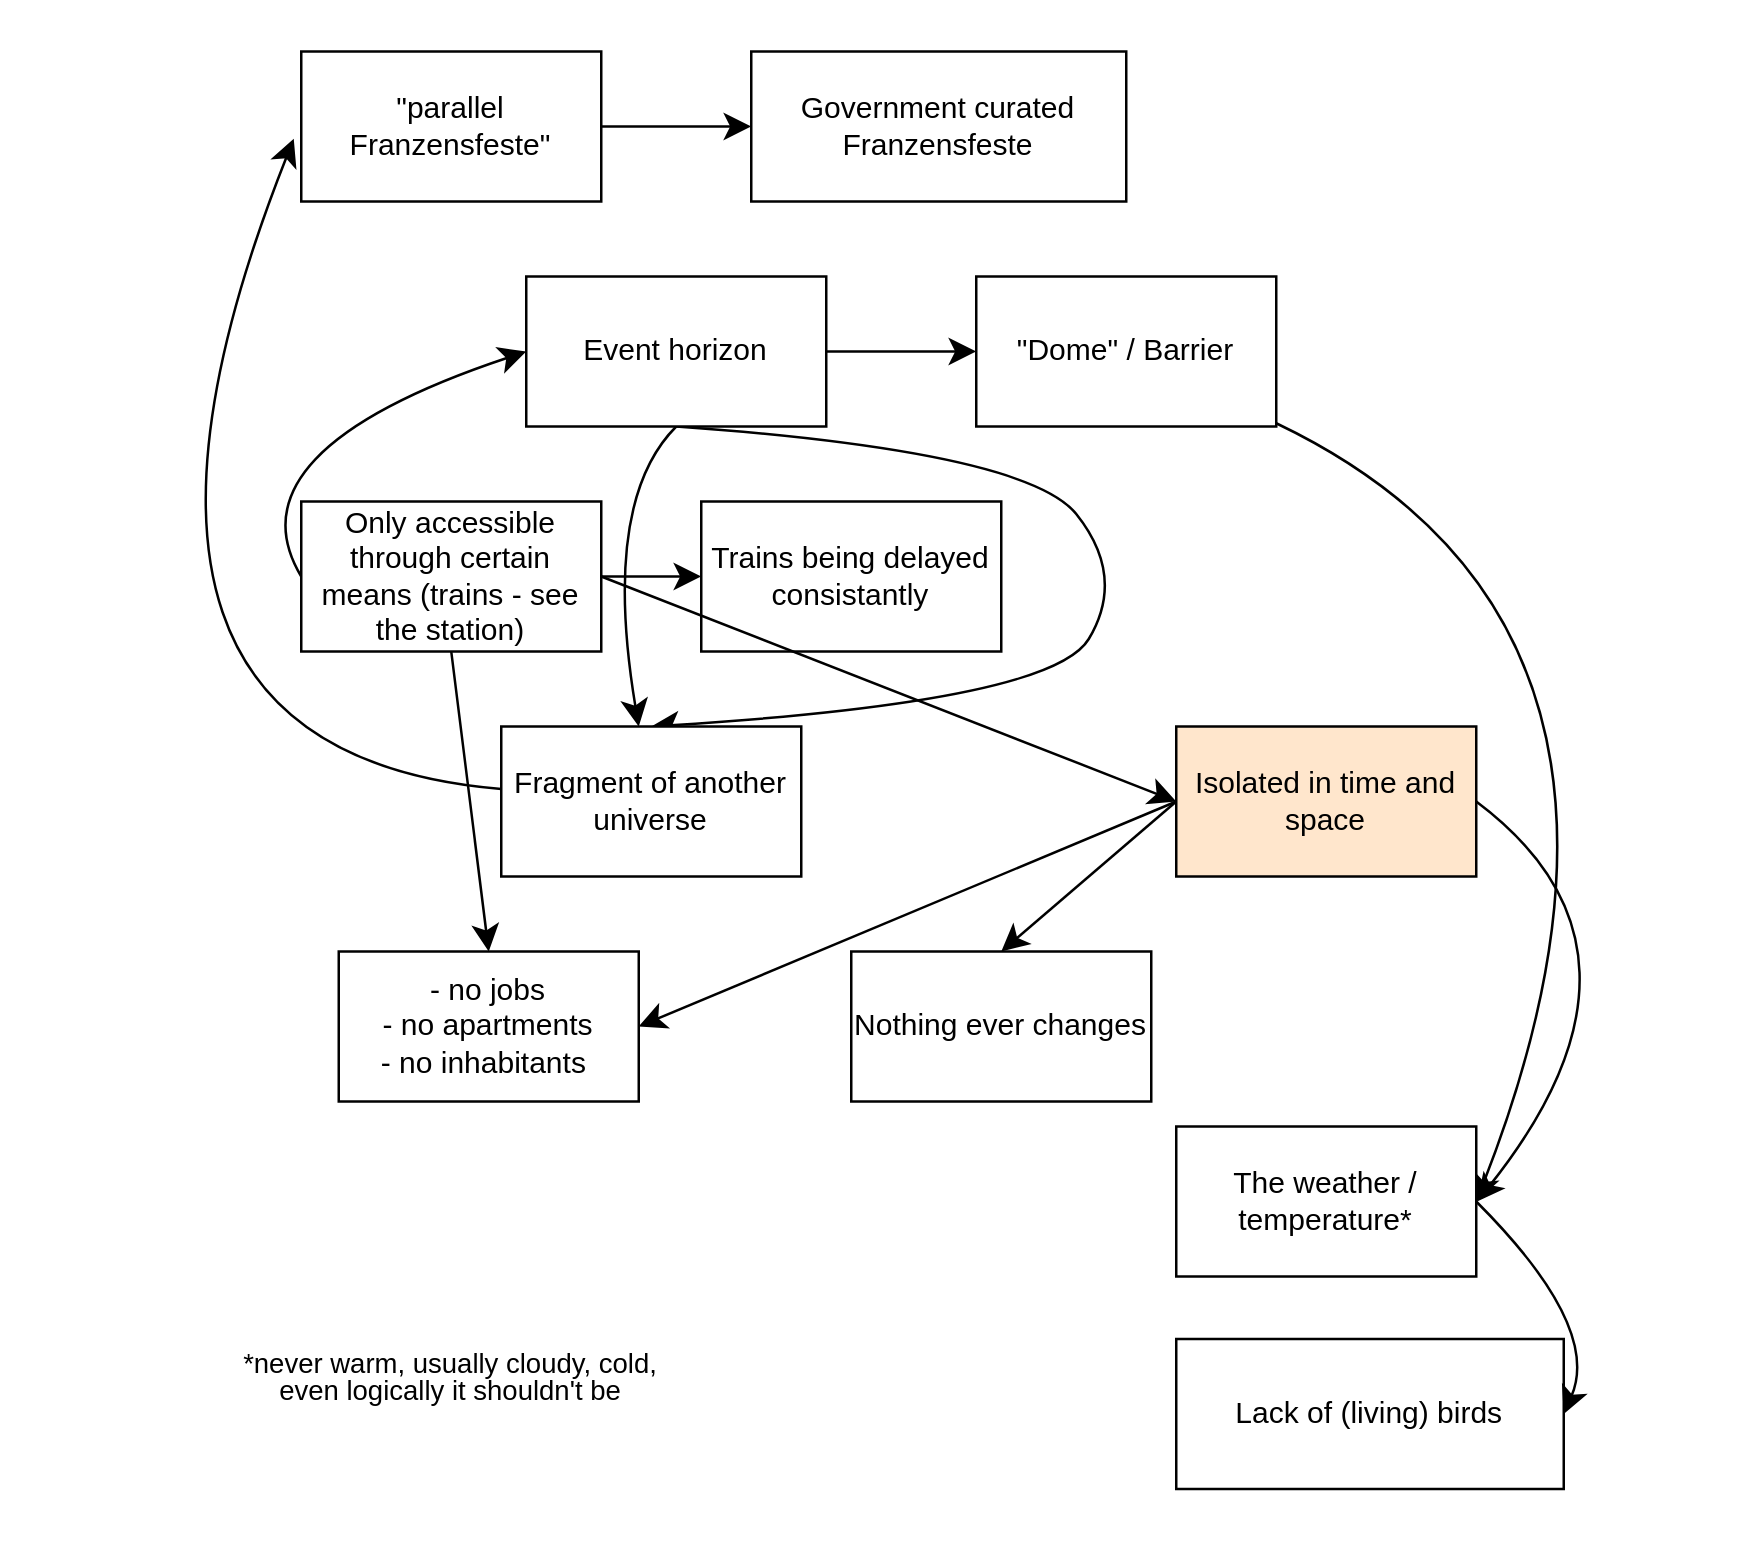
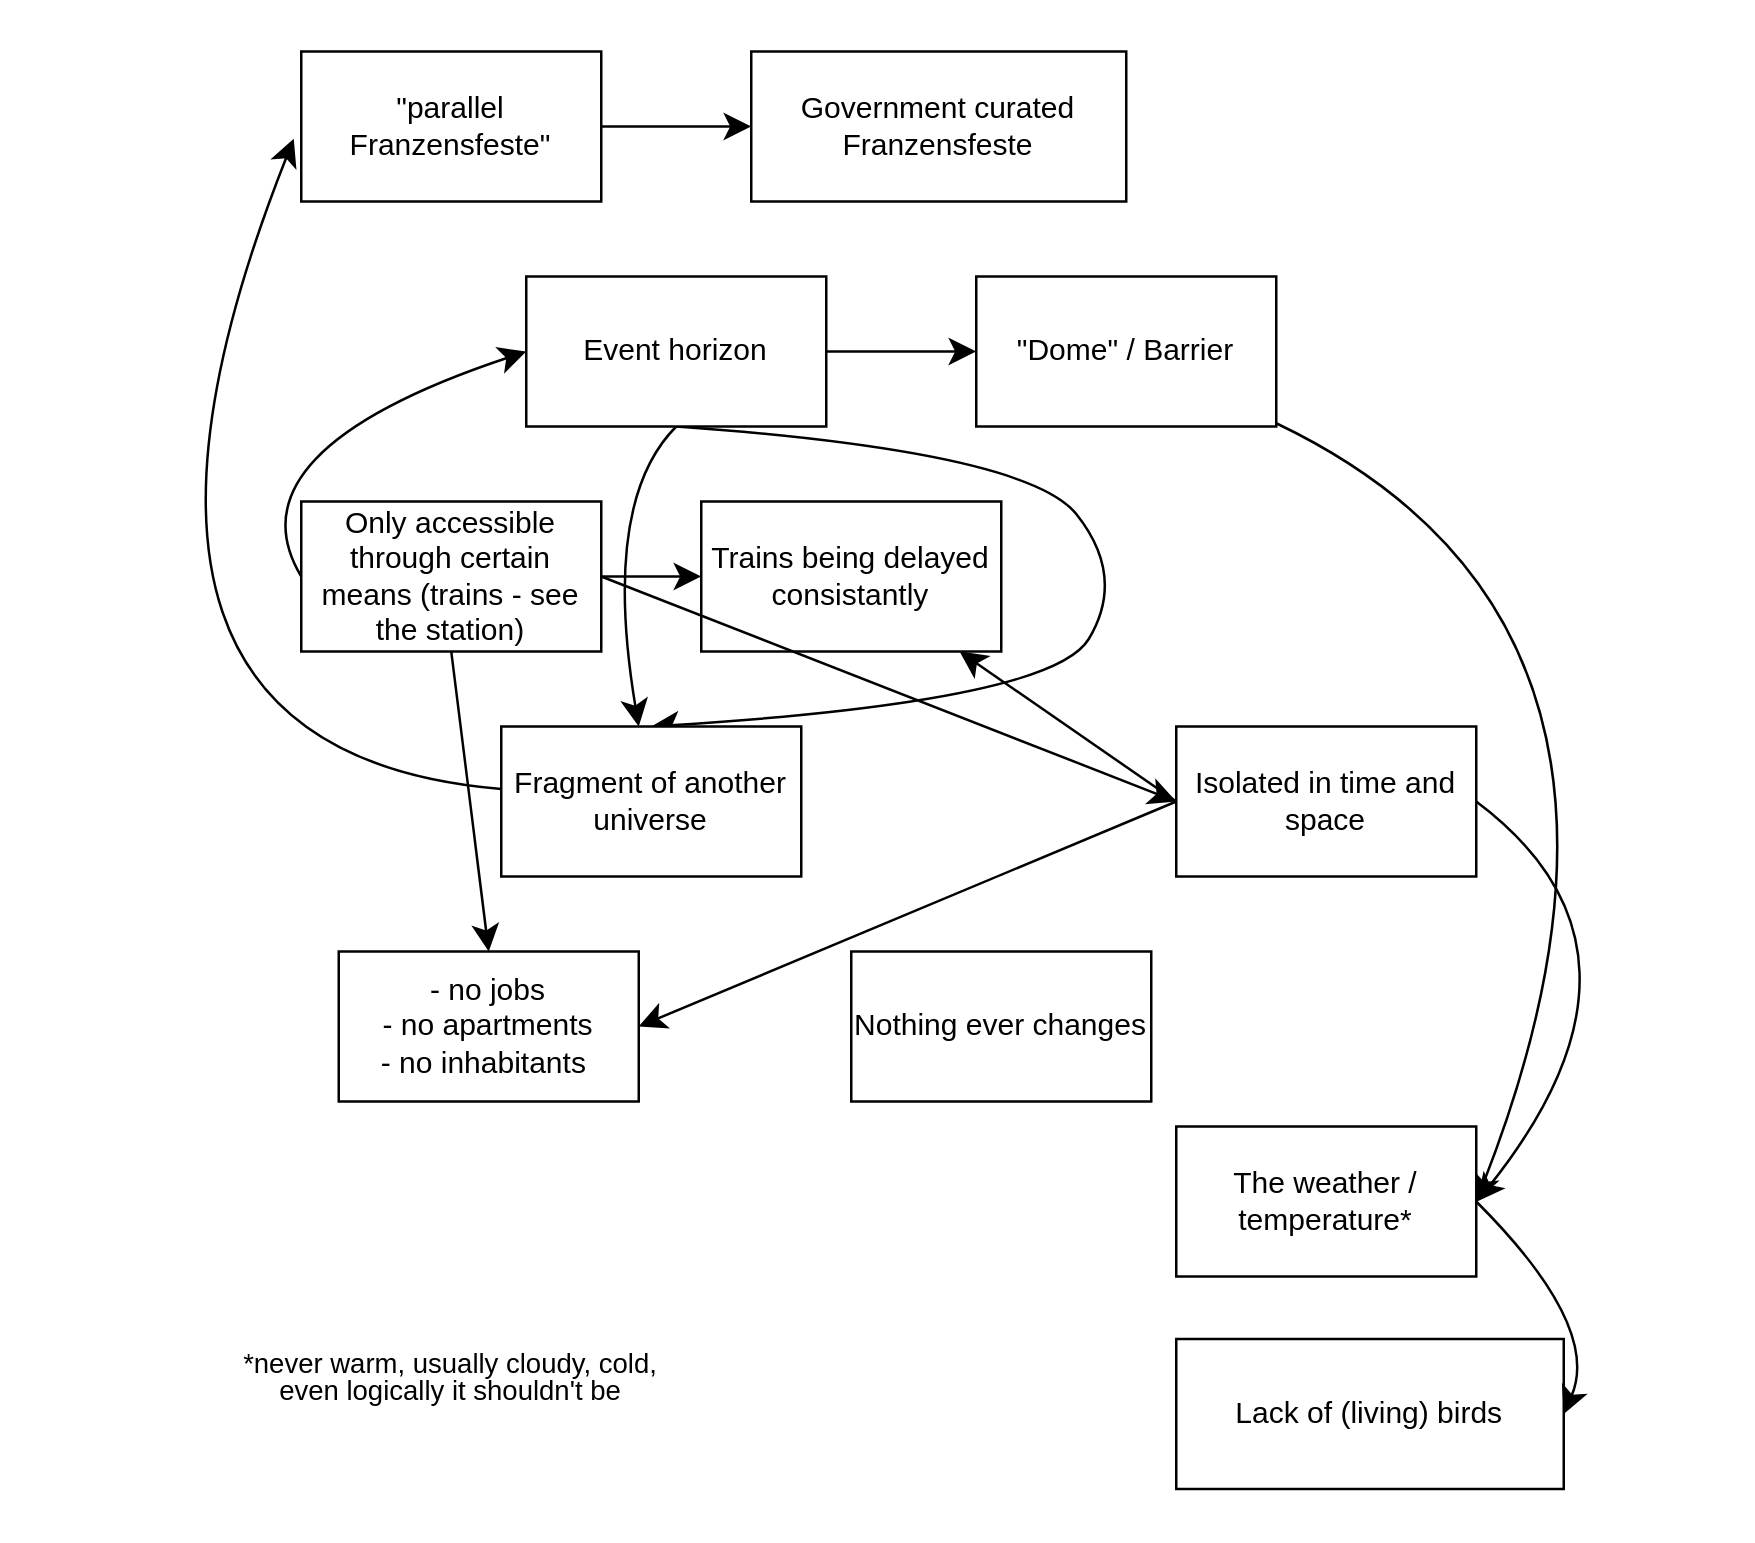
node "Isolated in time and space": fillcolor #ffe6cc -> #ffffff
edge "Isolated in time and space" -> "Nothing ever changes": now "Isolated in time and space" -> "Trains being delayed consistantly"
